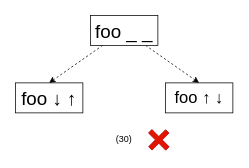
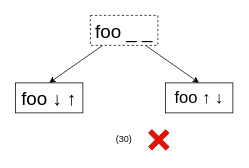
node "foo _ _": style solid -> dashed
edge "foo _ _" -> "foo ↑ ↓": style dashed -> solid
edge "foo _ _" -> "foo ↓ ↑": style dashed -> solid
